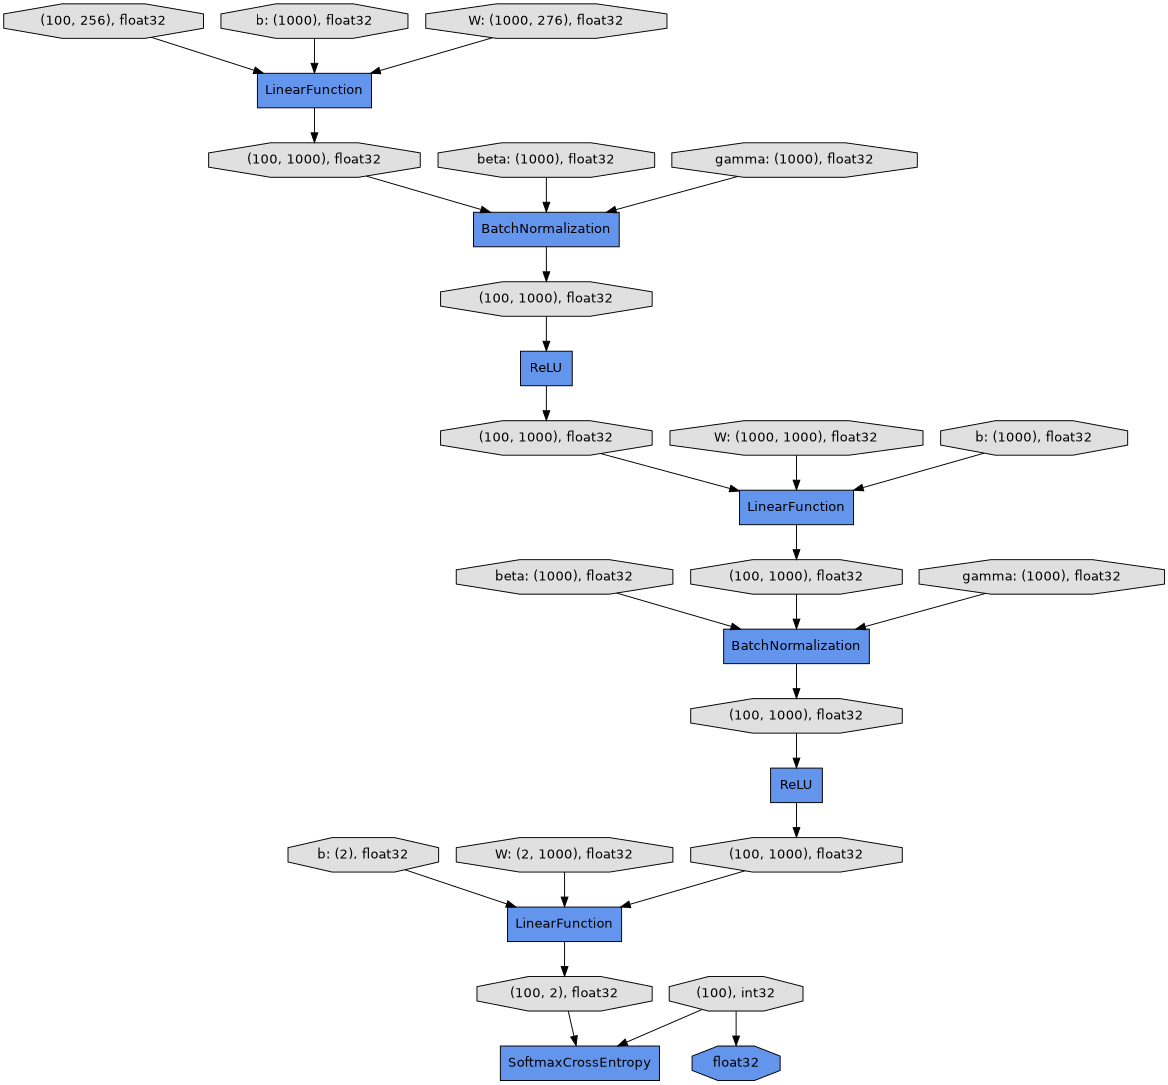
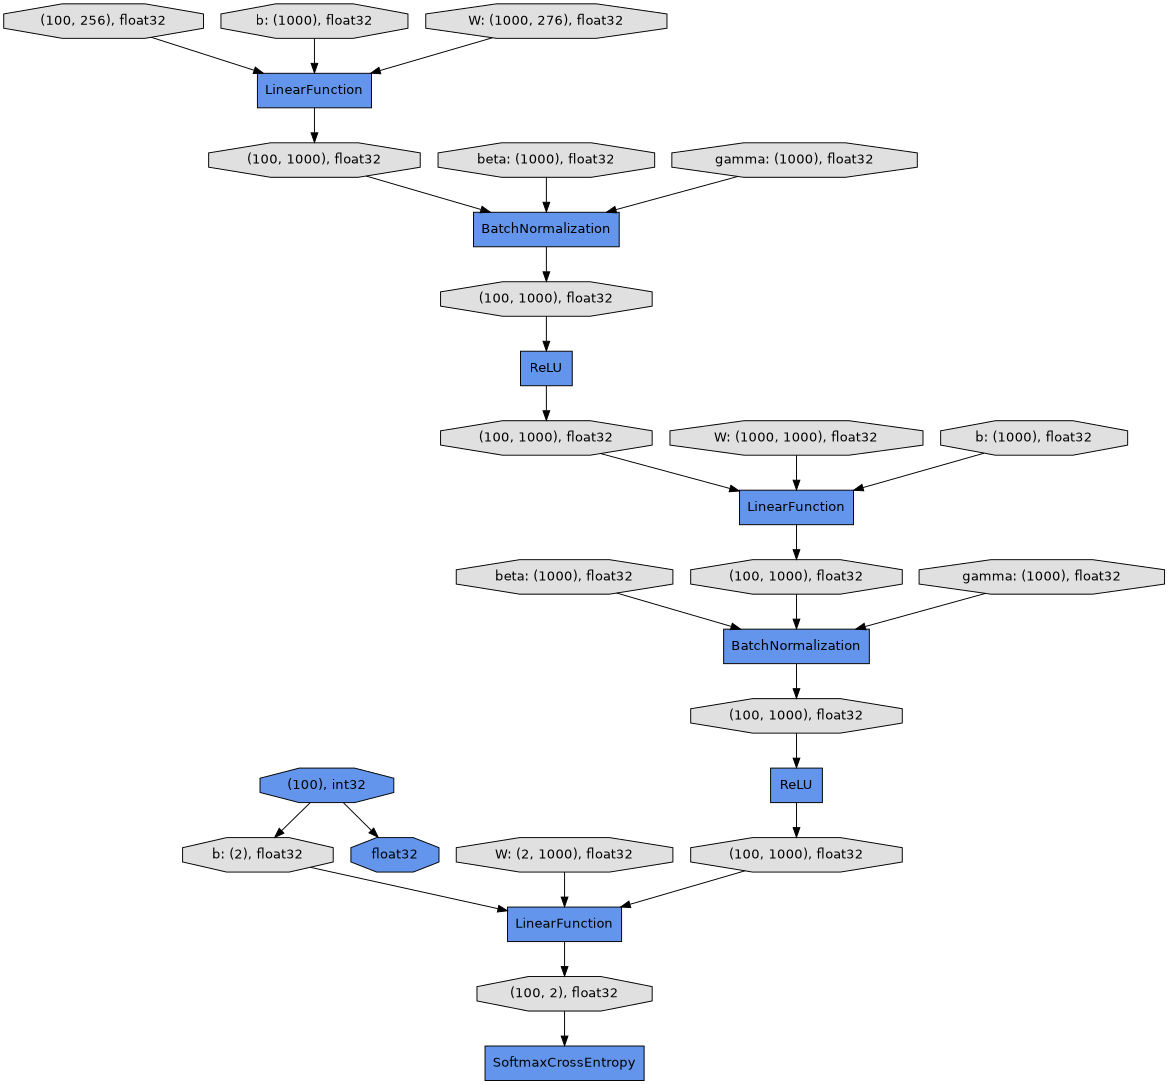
node "(100), int32": fillcolor #e0e0e0 -> #6495ed
edge "(100), int32" -> "SoftmaxCrossEntropy": now "(100), int32" -> "b: (2), float32"
